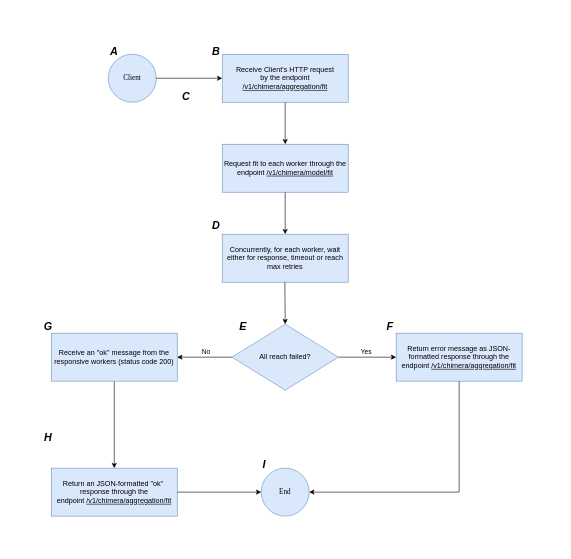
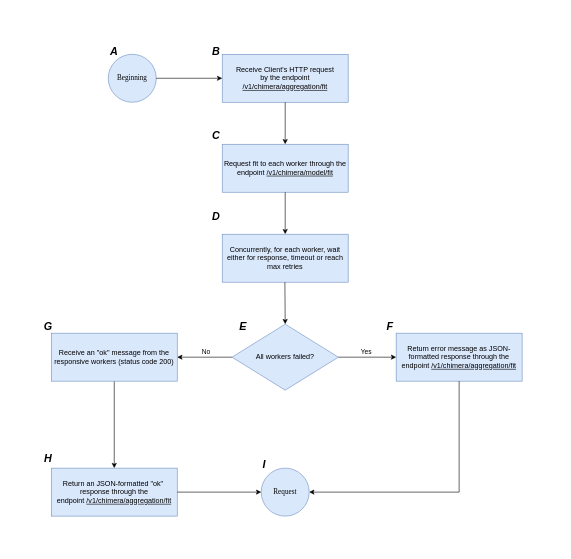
node "Client": label "Client" -> "Beginning"
node "C": moved (186, 96) -> (216, 135)
node "D": moved (216, 225) -> (216, 216)
node "All reach failed?": label "All reach failed?" -> "All workers failed?"
node "H": moved (48, 438) -> (48, 459)
node "End": label "End" -> "Request"
